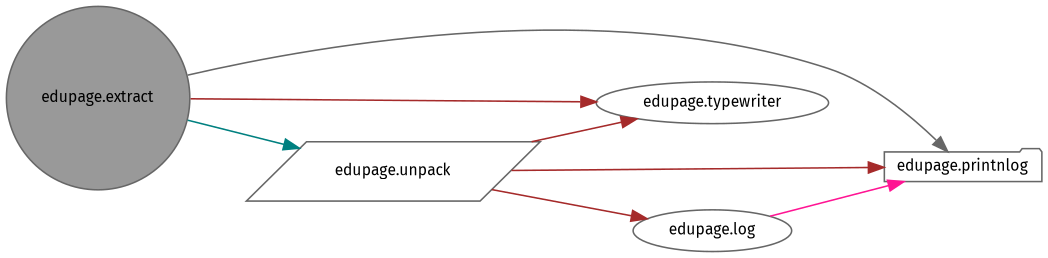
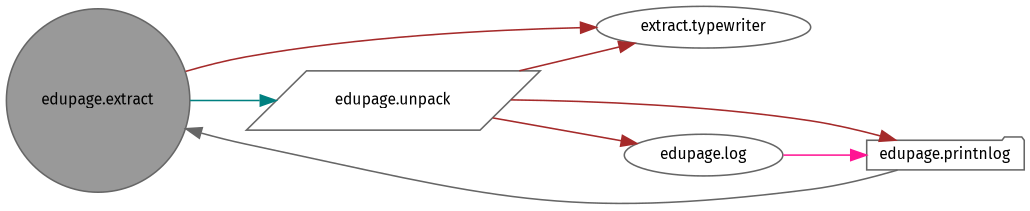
edge "edupage.extract" -> "edupage.printnlog": reversed
node "edupage.typewriter": label "edupage.typewriter" -> "extract.typewriter"
